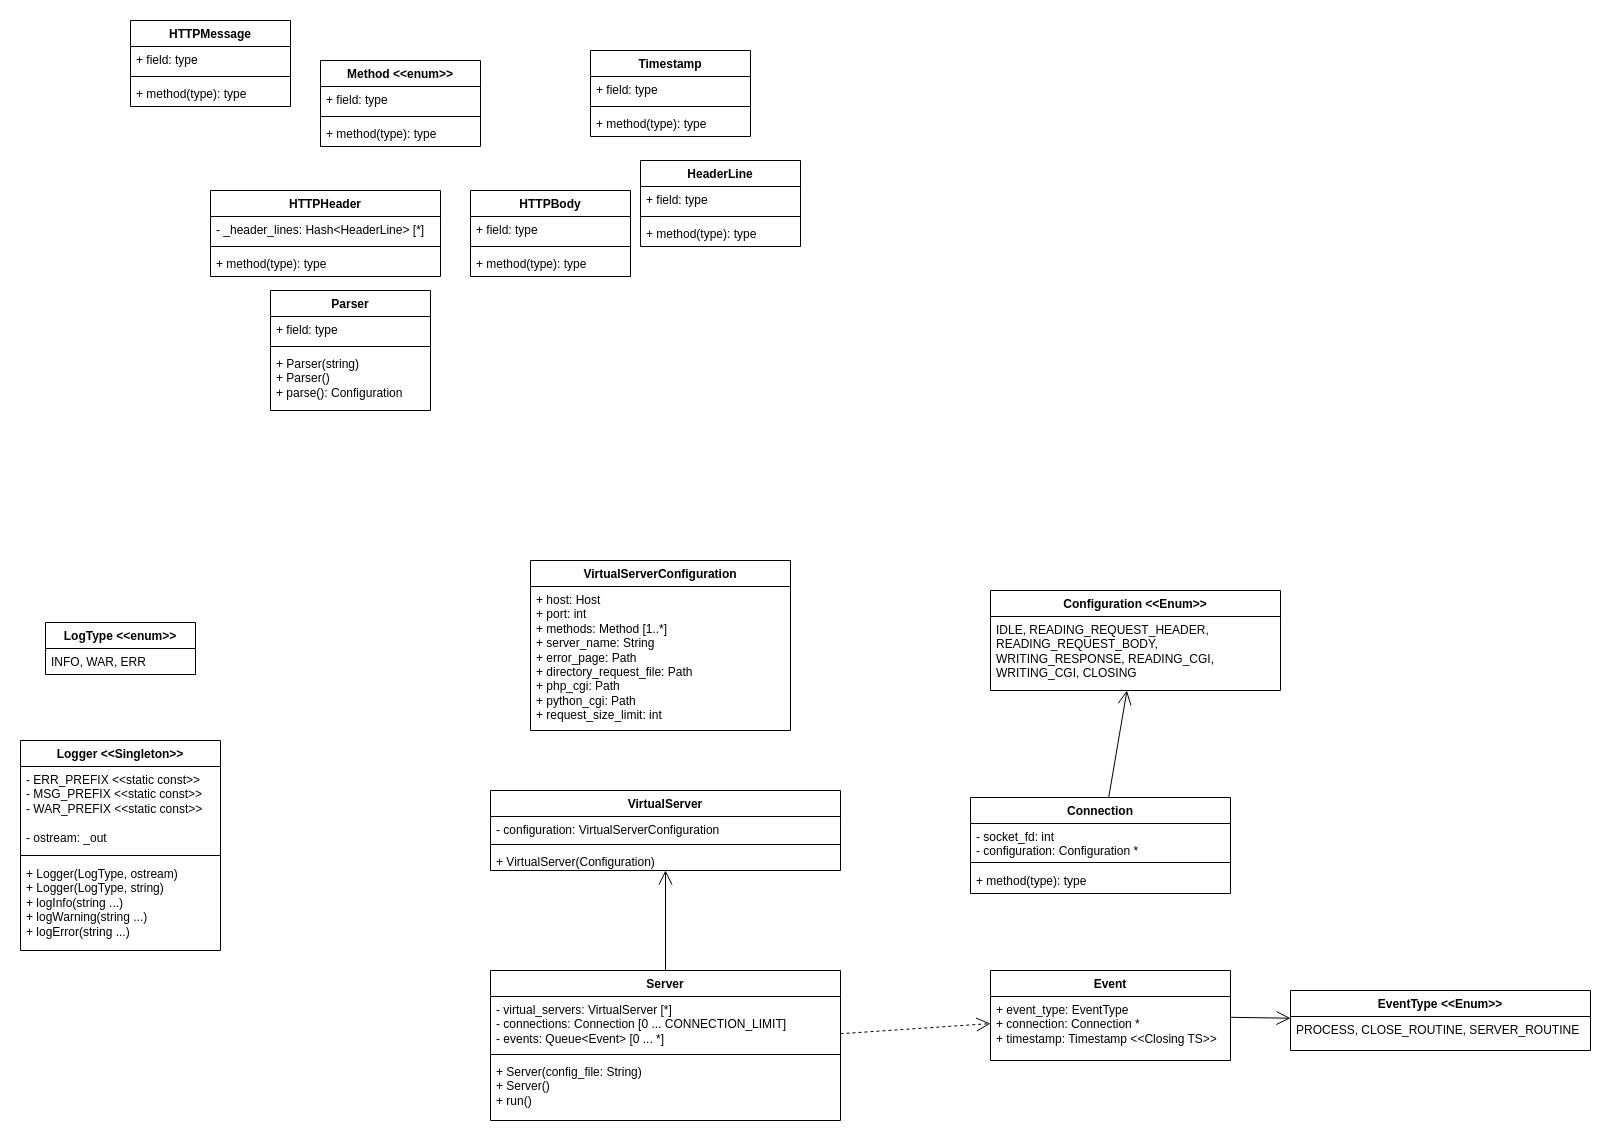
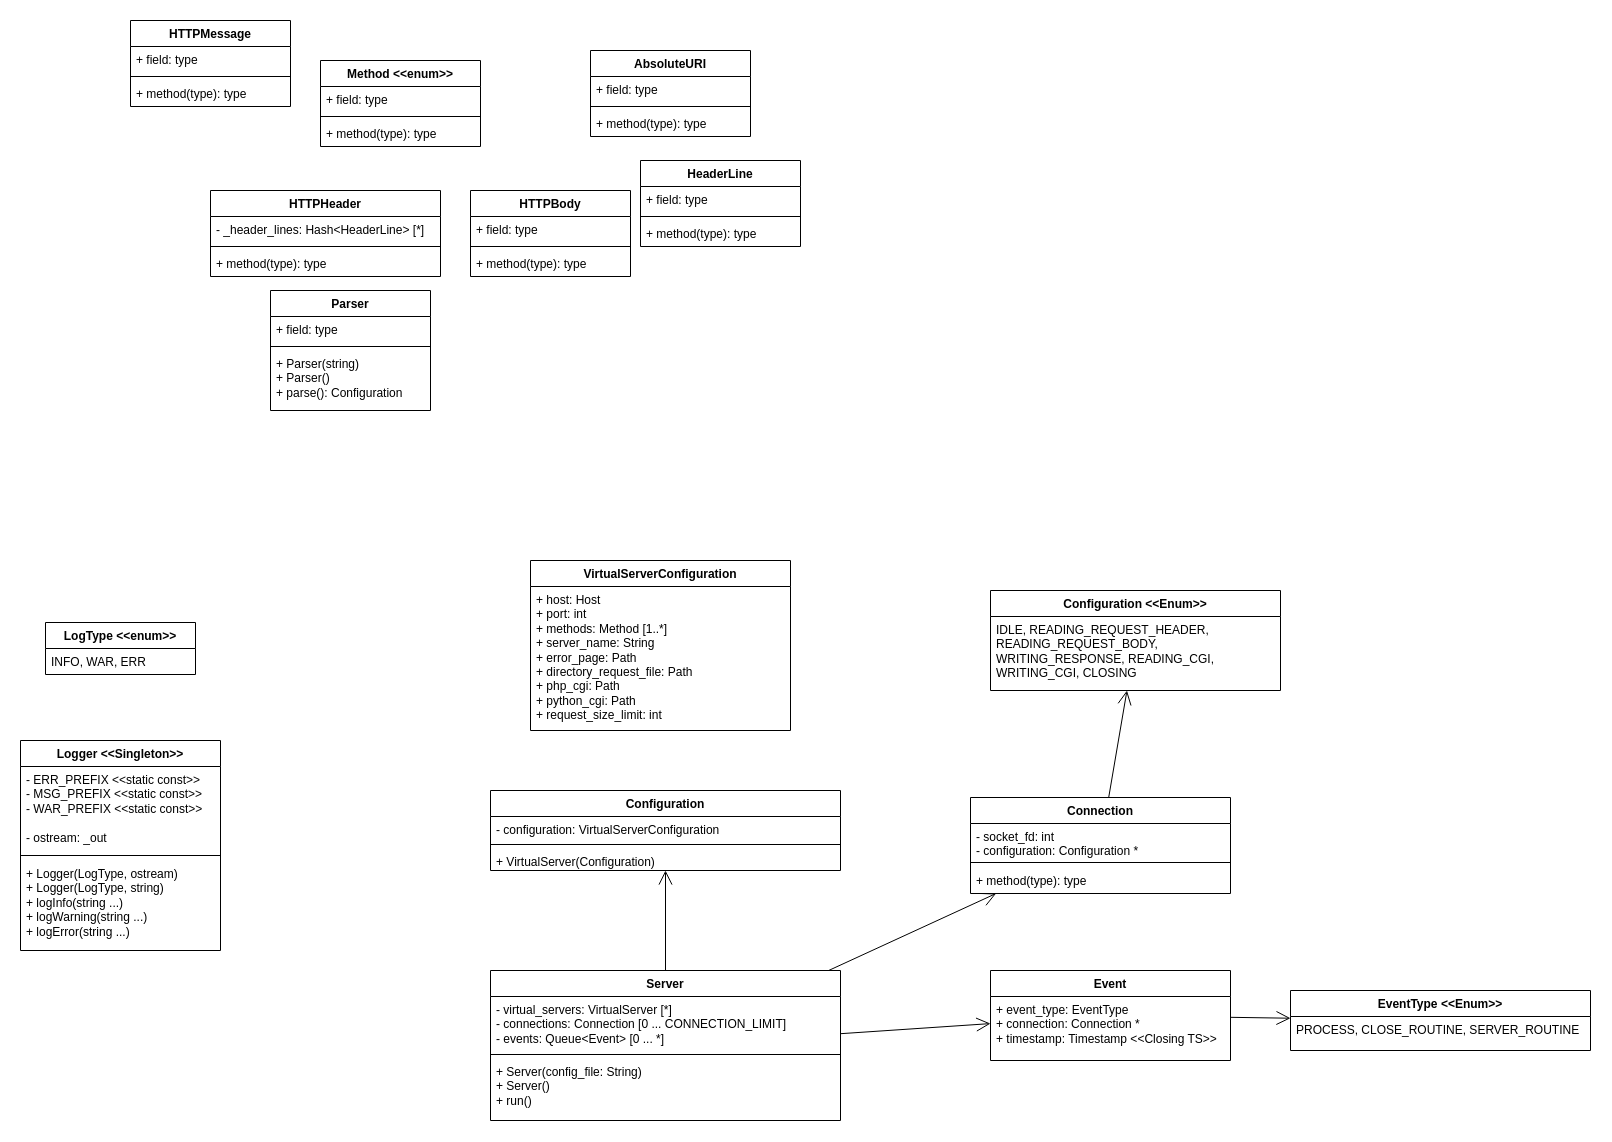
node "Timestamp": label "Timestamp" -> "AbsoluteURI"
node "VirtualServer": label "VirtualServer" -> "Configuration"
edge "Server" -> "Connection": added
edge "Server" -> "Event": style dashed -> solid
